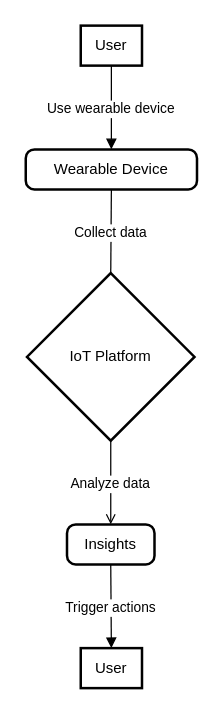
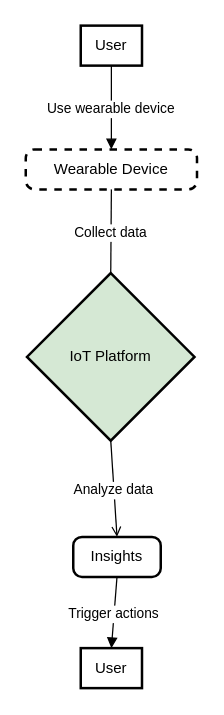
node "Wearable Device": style solid -> dashed
node "IoT Platform": fillcolor #ffffff -> #d5e8d4
node "Insights": moved (111, 544) -> (117, 557)
